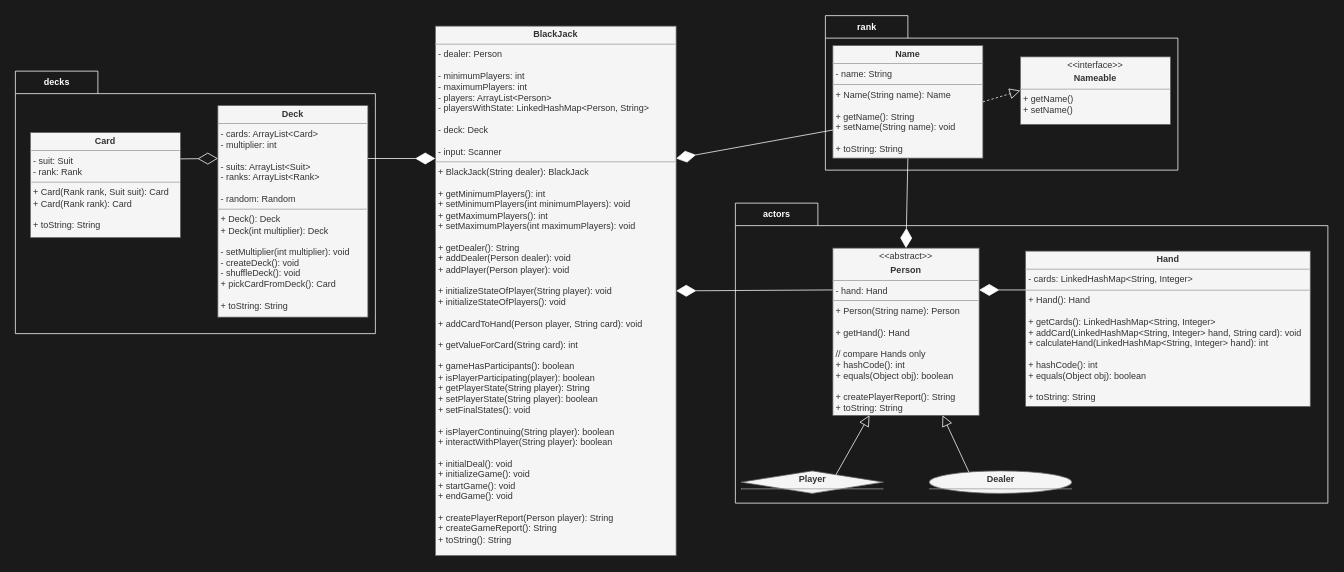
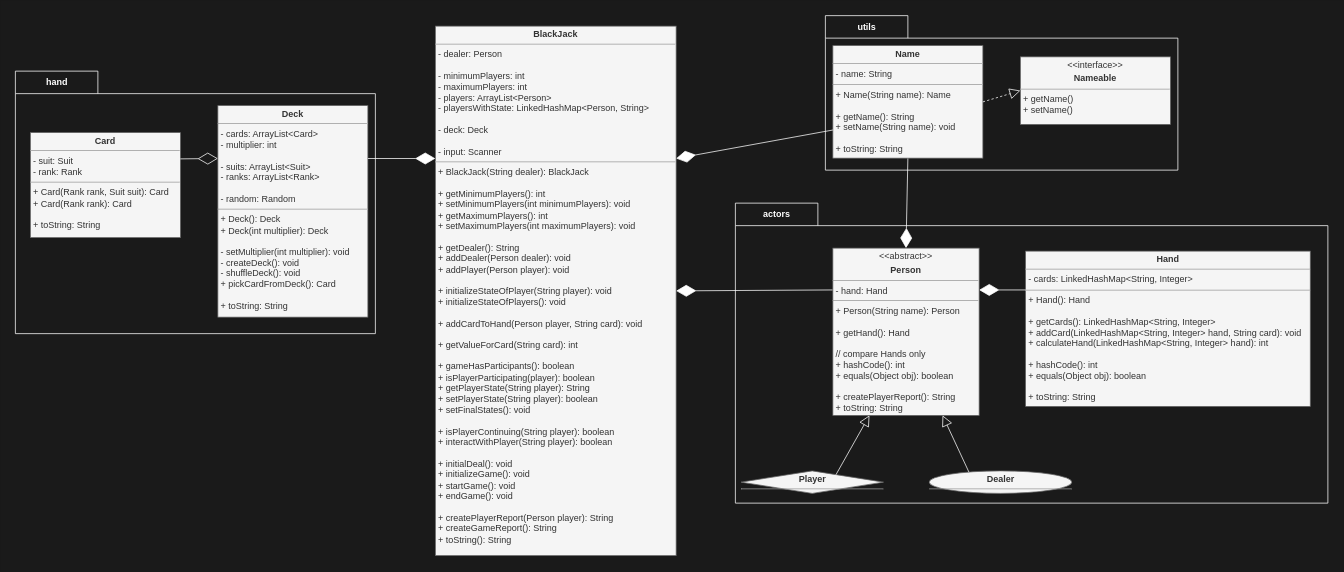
node "rank": label "rank" -> "utils"
node "decks": label "decks" -> "hand"
